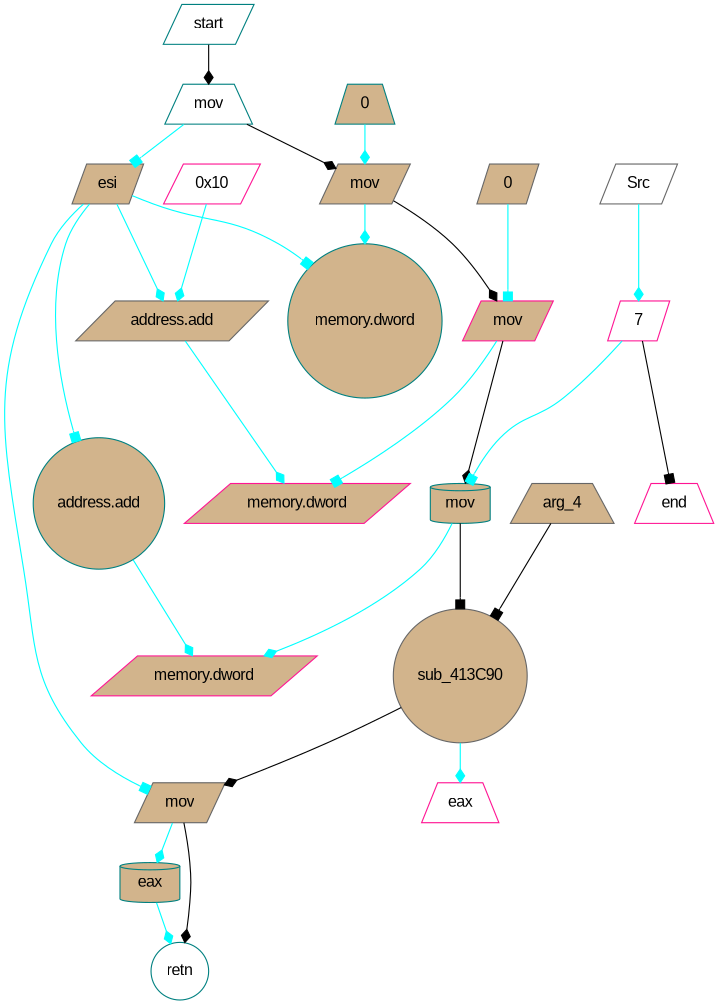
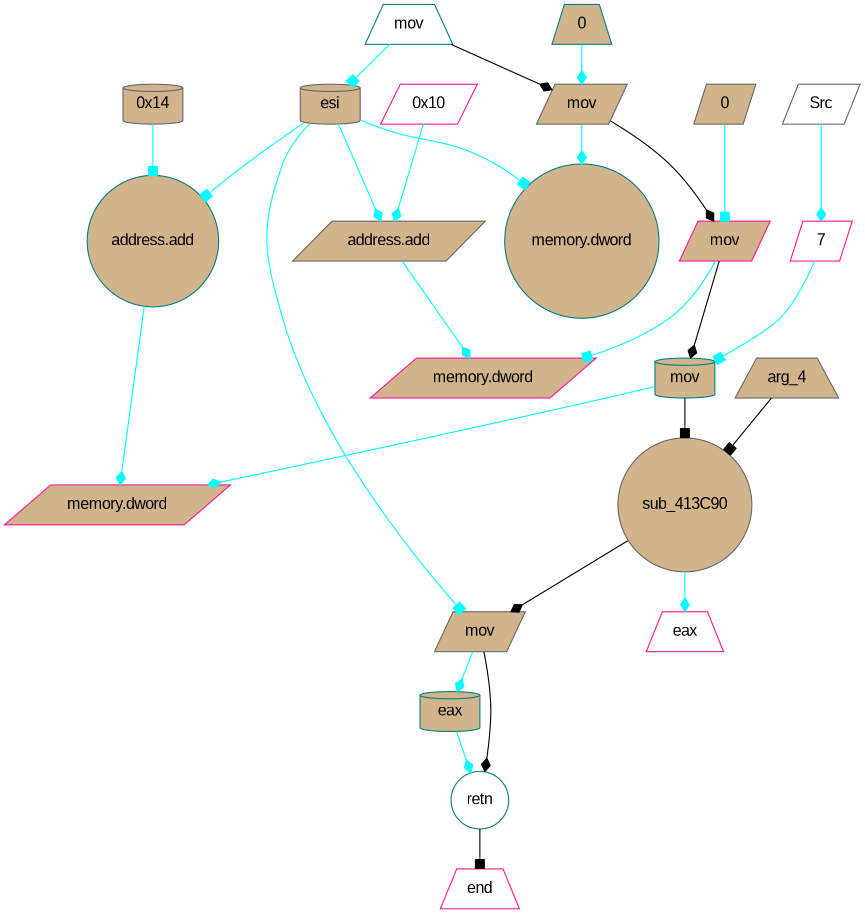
node "start": removed
node "0x14": added
node "esi": shape parallelogram -> cylinder
edge "7" -> "end": now "retn" -> "end"
